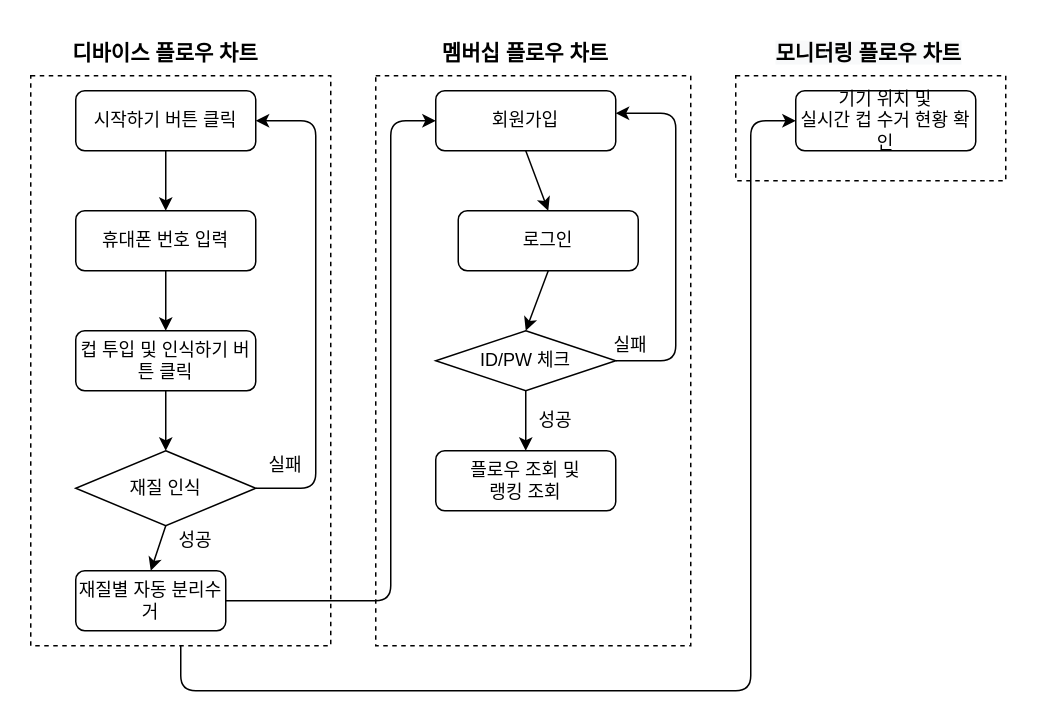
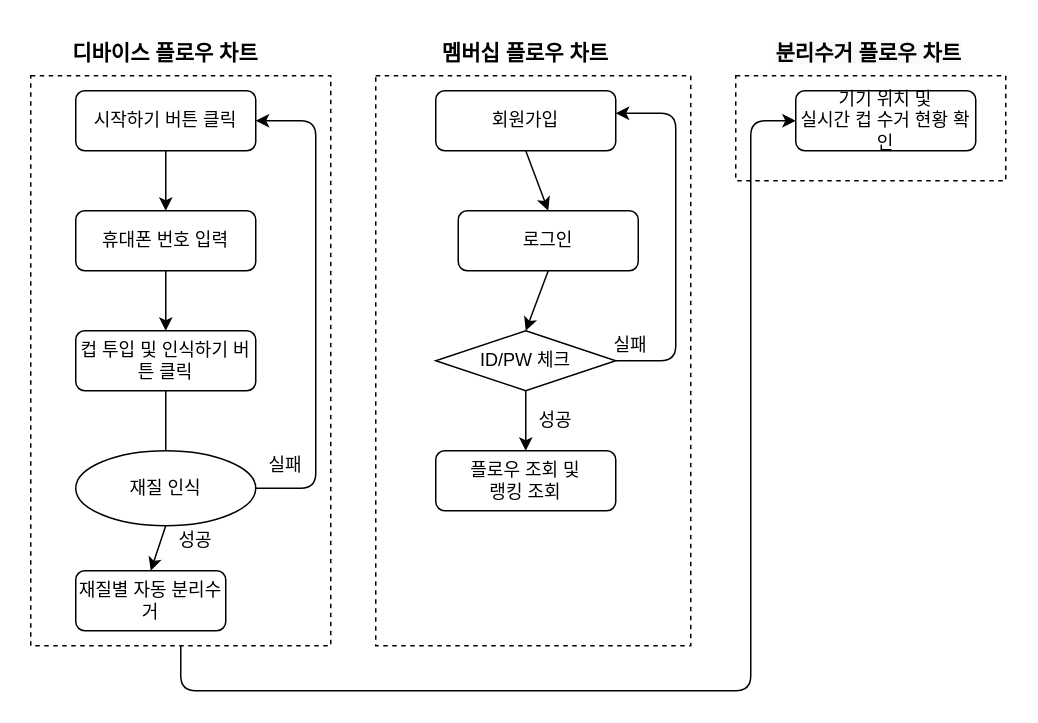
node "모니터링 플로우 차트": label "모니터링 플로우 차트" -> "분리수거 플로우 차트"
edge "재질별 자동 분리수거" -> "회원가입": removed
edge "컵 투입 및 인식하기 버튼 클릭" -> "재질 인식": arrowhead classic -> none
node "재질 인식": shape diamond -> ellipse
